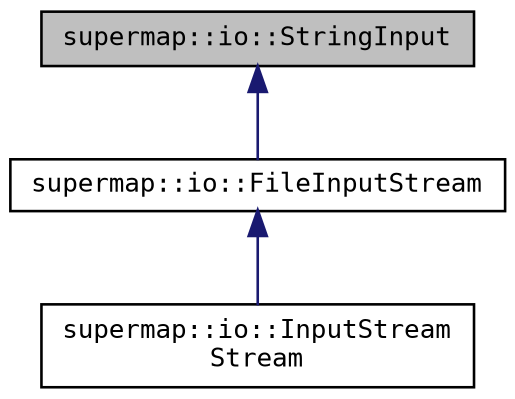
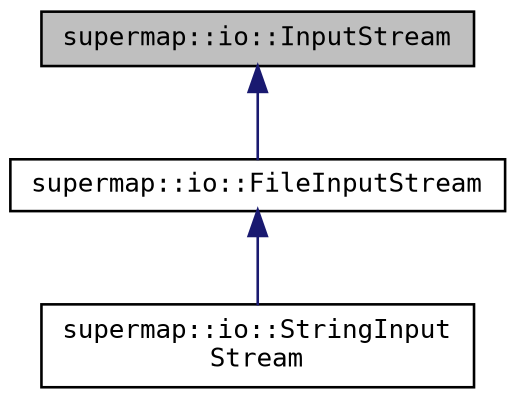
node "supermap::io::StringInput": label "supermap::io::StringInput" -> "supermap::io::InputStream"
node "supermap::io::InputStream Stream": label "supermap::io::InputStream Stream" -> "supermap::io::StringInput Stream"
